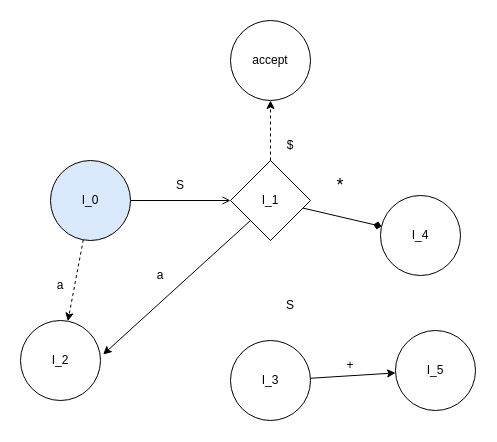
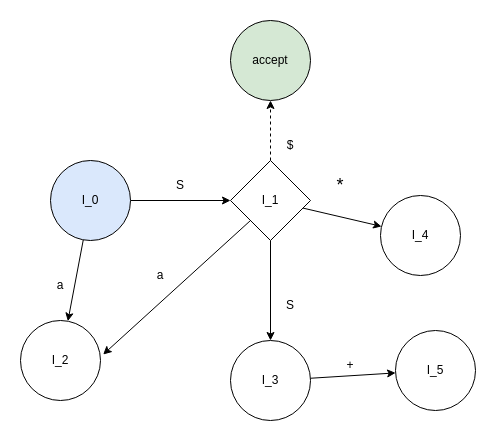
node "accept": fillcolor #ffffff -> #d5e8d4
edge "I_0" -> "I_1": arrowhead open -> classic
edge "I_1" -> "I_4": arrowhead diamond -> classic
edge "I_0" -> "I_2": style dashed -> solid
edge "I_1" -> "I_3": added
